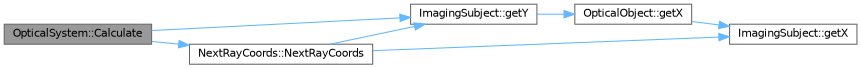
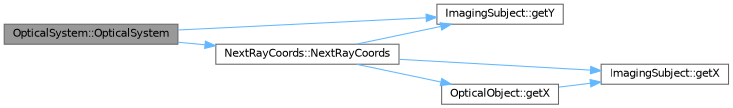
edge "ImagingSubject::getY" -> "OpticalObject::getX": now "NextRayCoords::NextRayCoords" -> "OpticalObject::getX"
node "OpticalSystem::Calculate": label "OpticalSystem::Calculate" -> "OpticalSystem::OpticalSystem"
